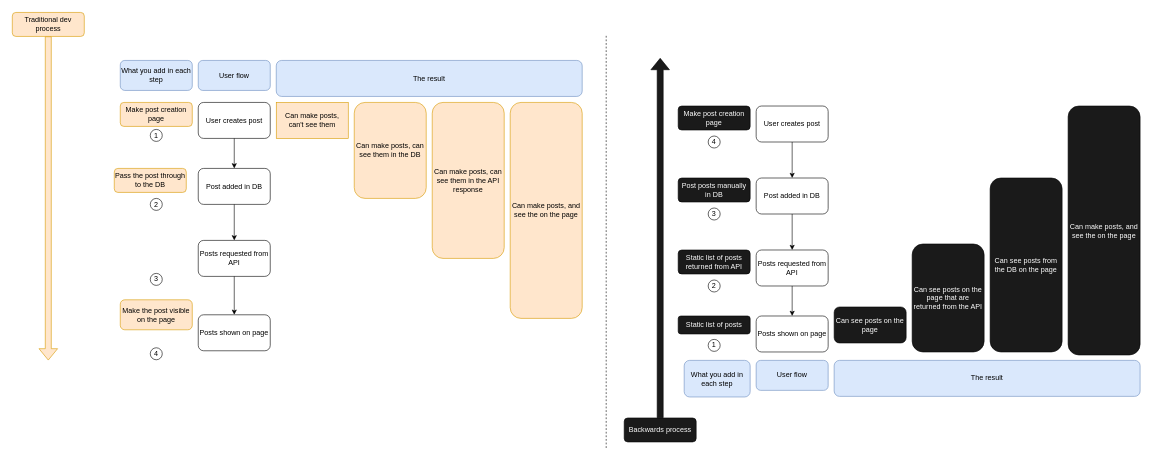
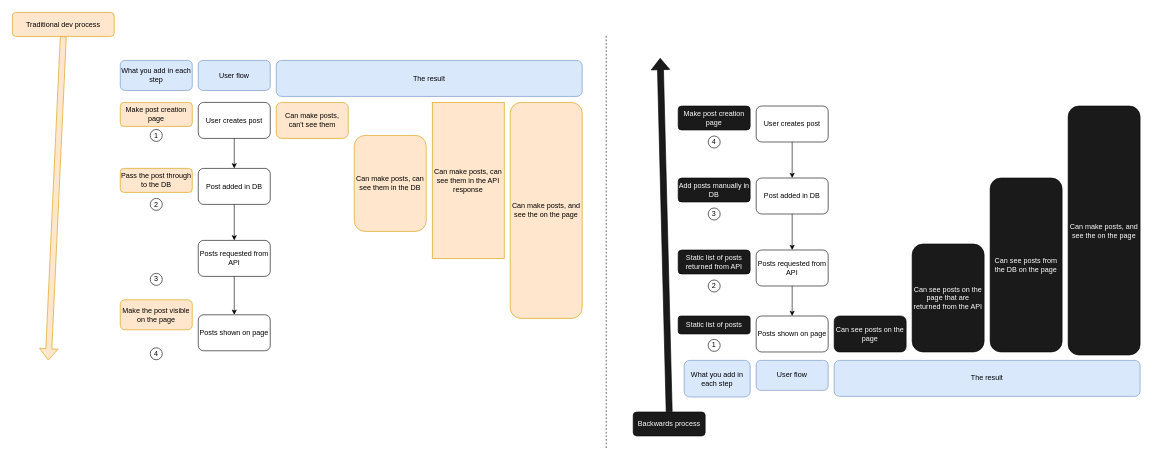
node "Traditional dev process": size 72x24 -> 102x24
node "Can make posts, can't see them": shape rectangle -> rounded rectangle
node "Can make posts, can see them in the DB": moved (390, 150) -> (390, 183)
node "Pass the post through to the DB": moved (150, 180) -> (156, 180)
node "Can make posts, can see them in the API response": shape rounded rectangle -> rectangle
node "Post posts manually in DB": label "Post posts manually in DB" -> "Add posts manually in DB"
node "Can see posts on the page": moved (870, 325) -> (870, 334)
node "Backwards process": moved (660, 430) -> (669, 424)
